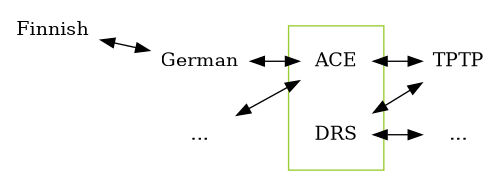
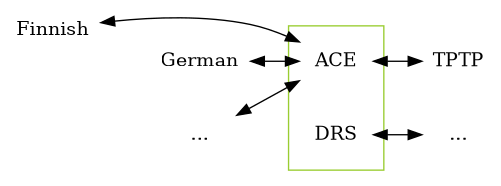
edge "Finnish" -- "German": now "Finnish" -- "ACE"
edge "TPTP" -- "DRS": removed
